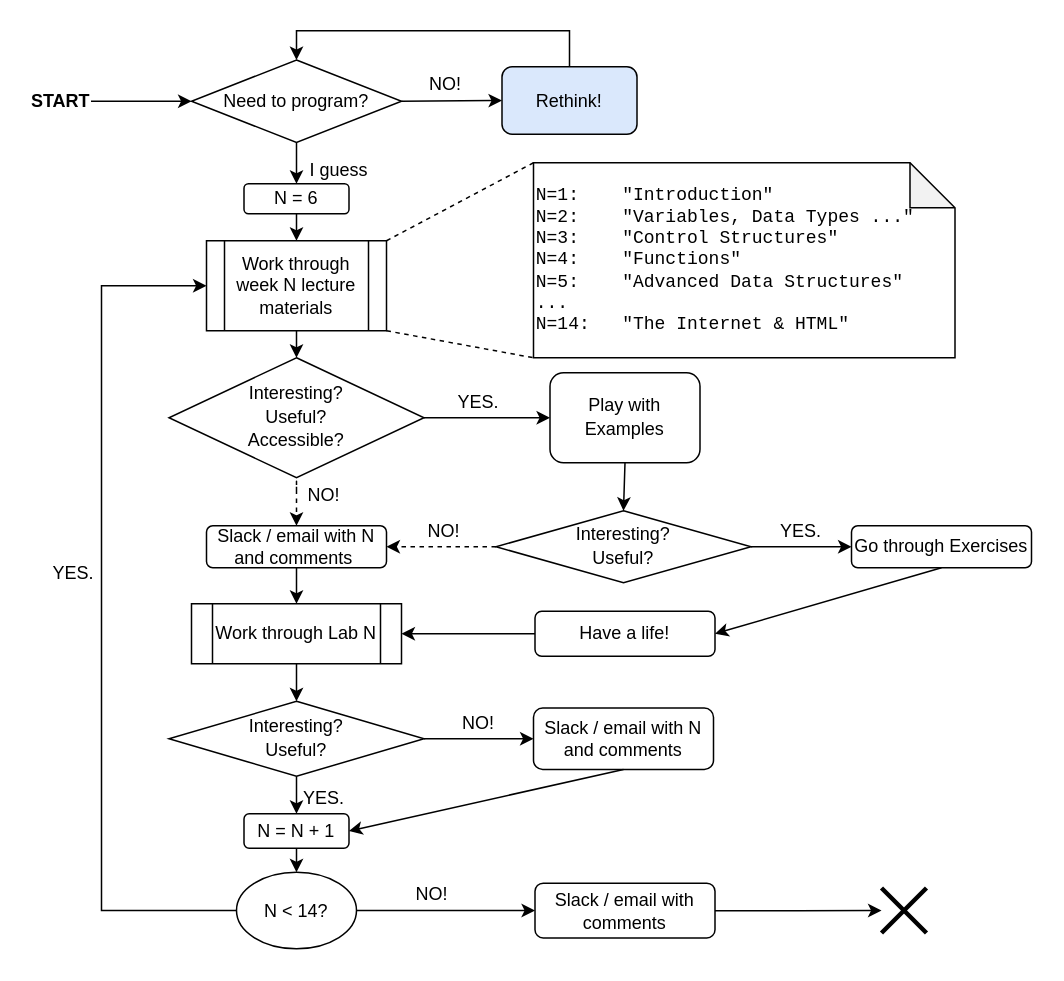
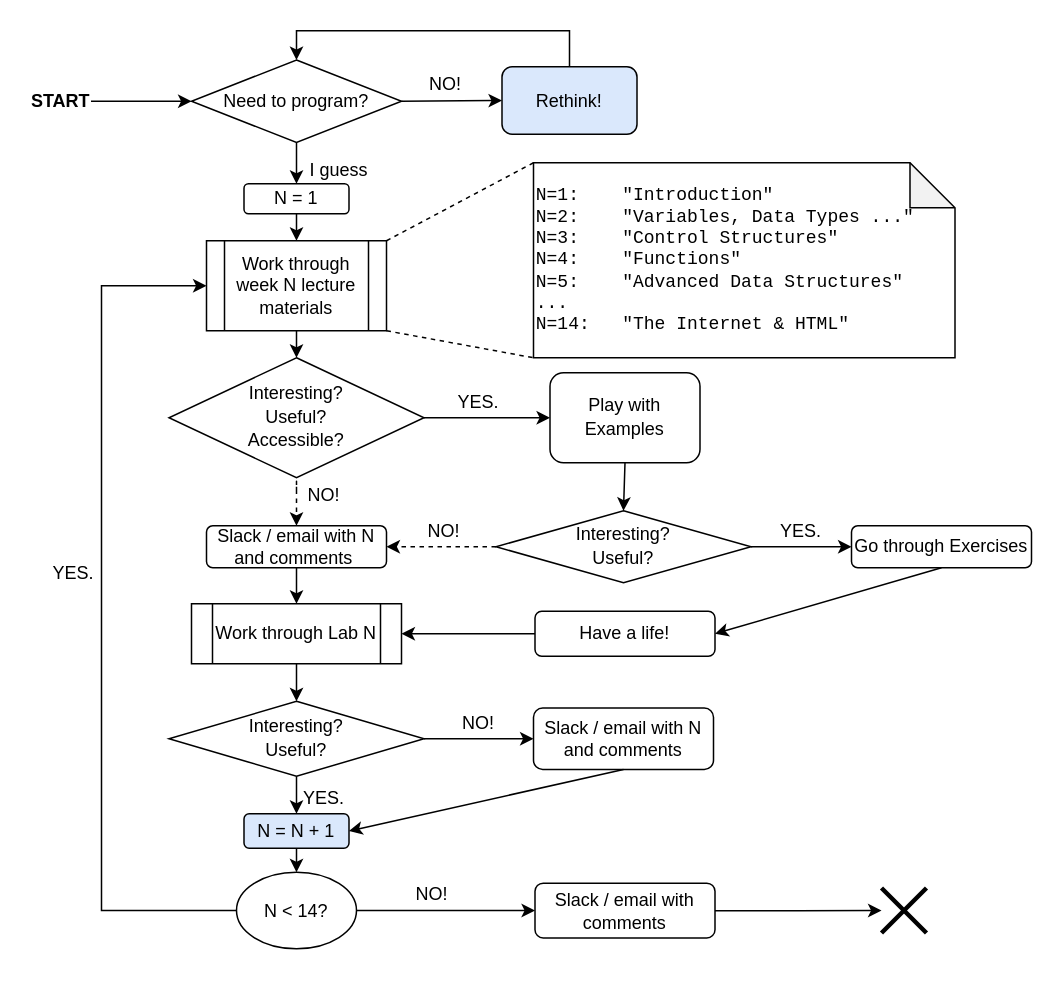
node "N = 6": label "N = 6" -> "N = 1"
node "N = N + 1": fillcolor #ffffff -> #dae8fc
